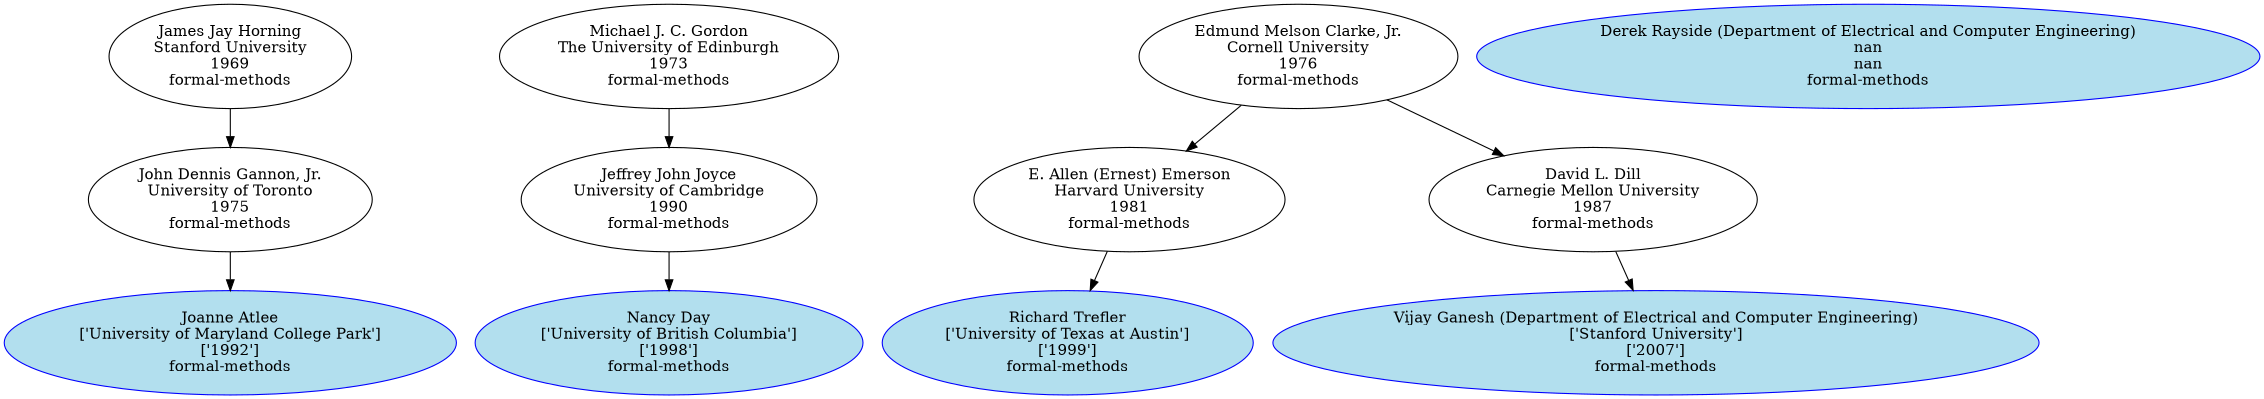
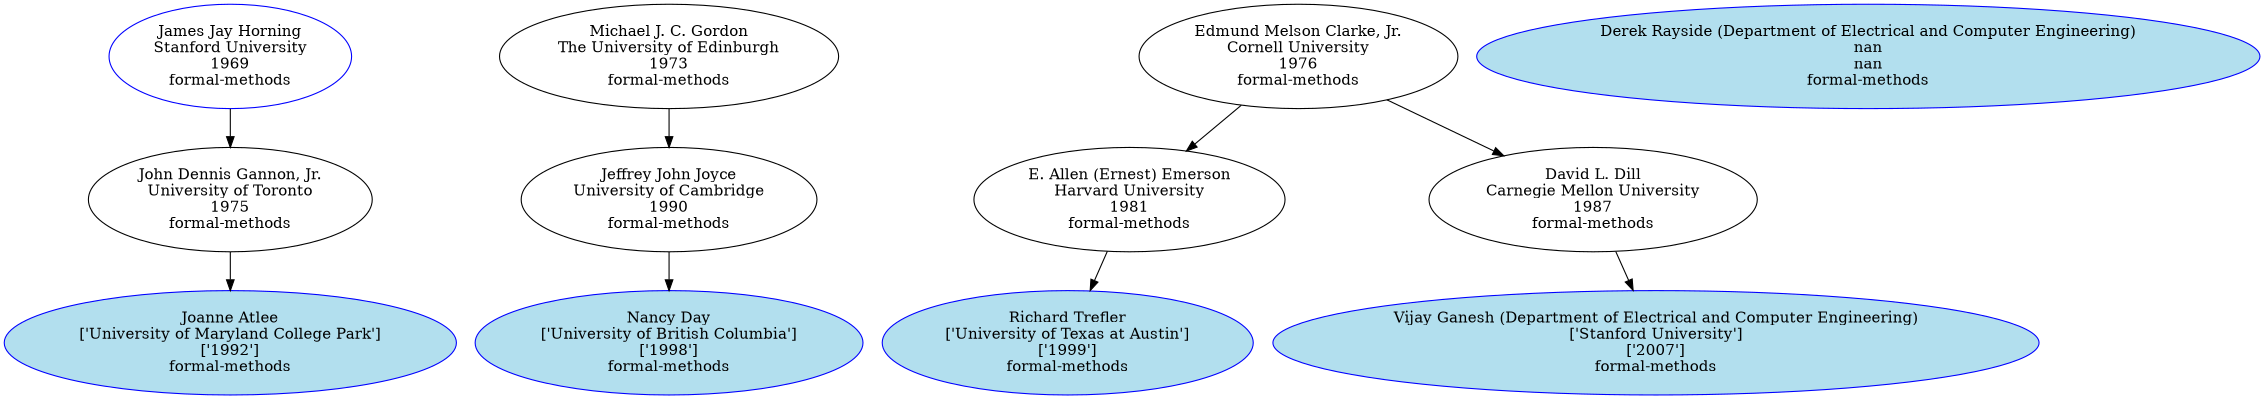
node "James Jay Horning Stanford University 1969 formal-methods": color black -> blue
